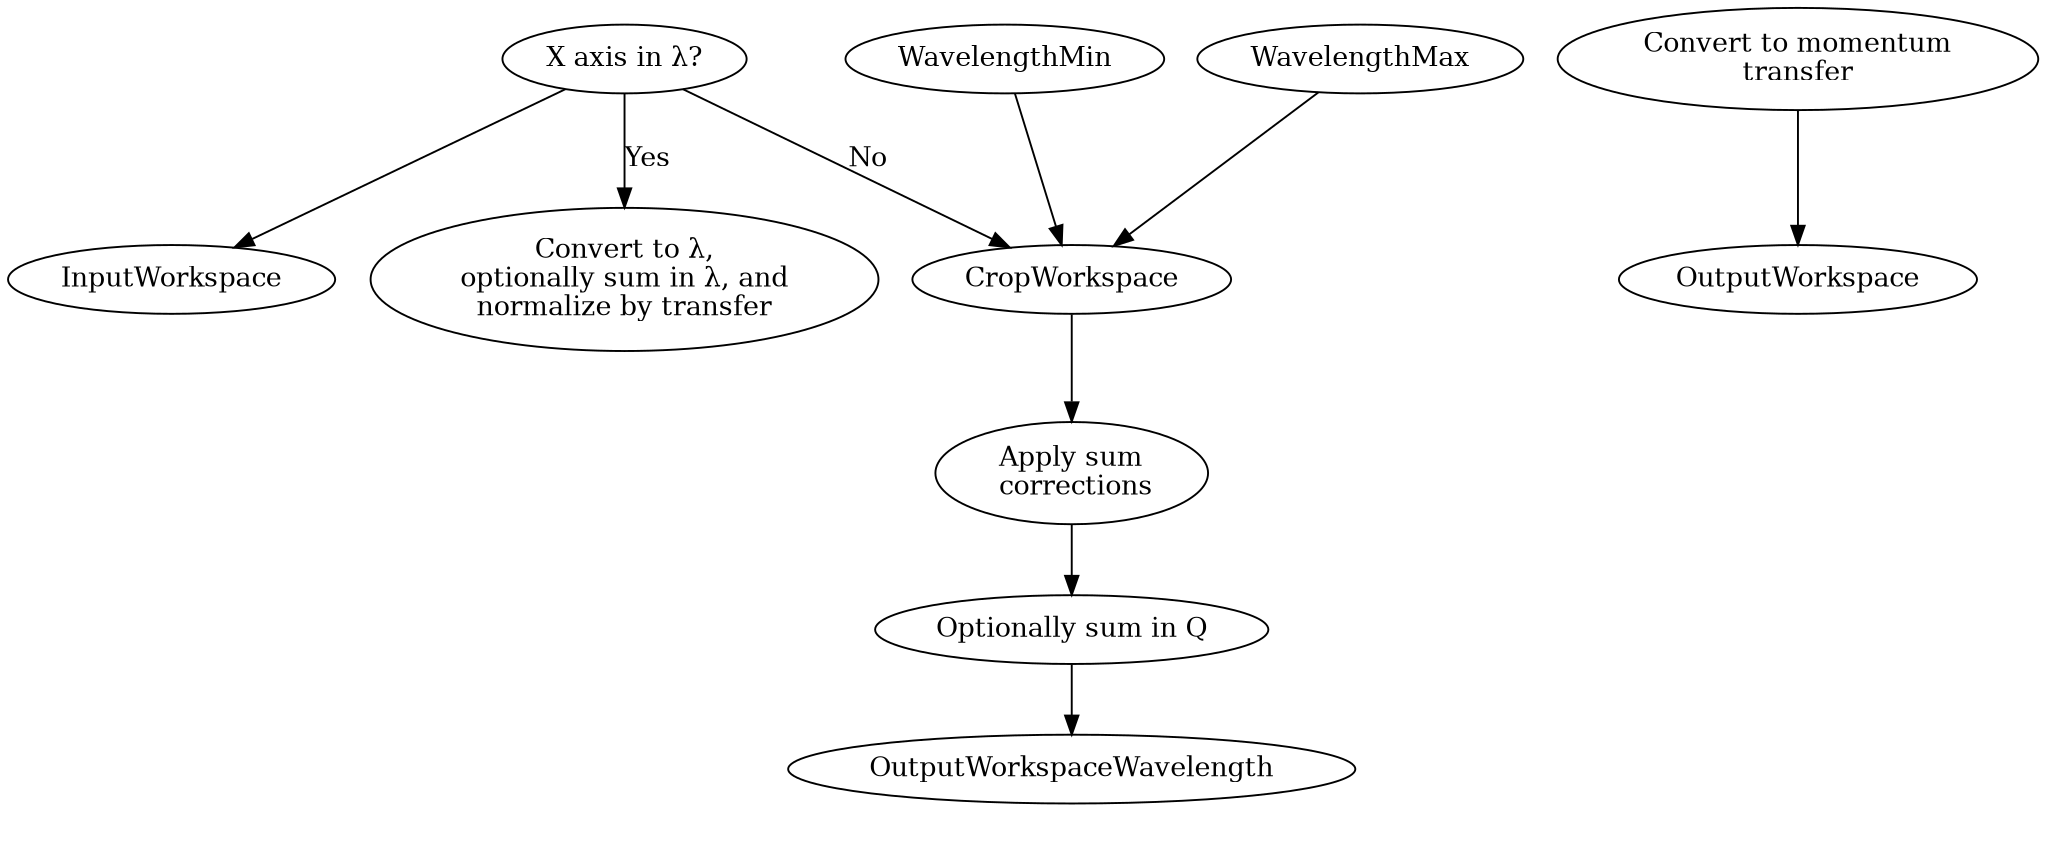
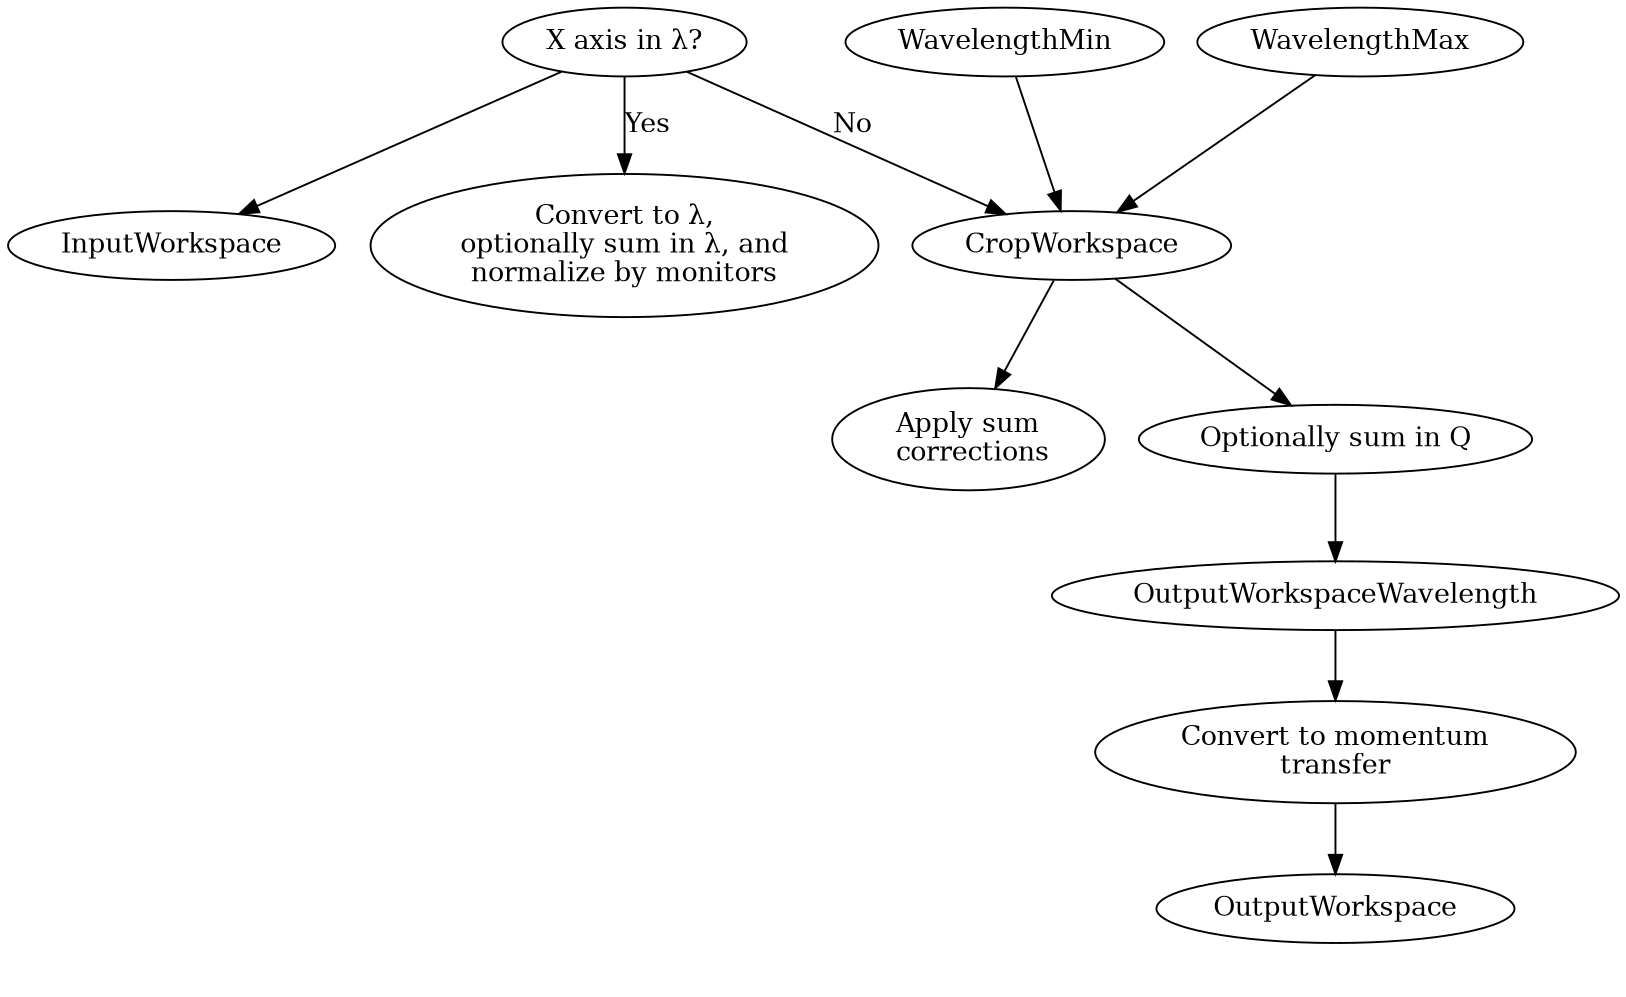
node "Convert to λ, optionally sum in λ, and normalize by transfer": label "Convert to λ, optionally sum in λ, and normalize by transfer" -> "Convert to λ, optionally sum in λ, and normalize by monitors"
edge "Apply sum corrections" -> "Optionally sum in Q": now "CropWorkspace" -> "Optionally sum in Q"
edge "OutputWorkspaceWavelength" -> "Convert to momentum transfer": added
